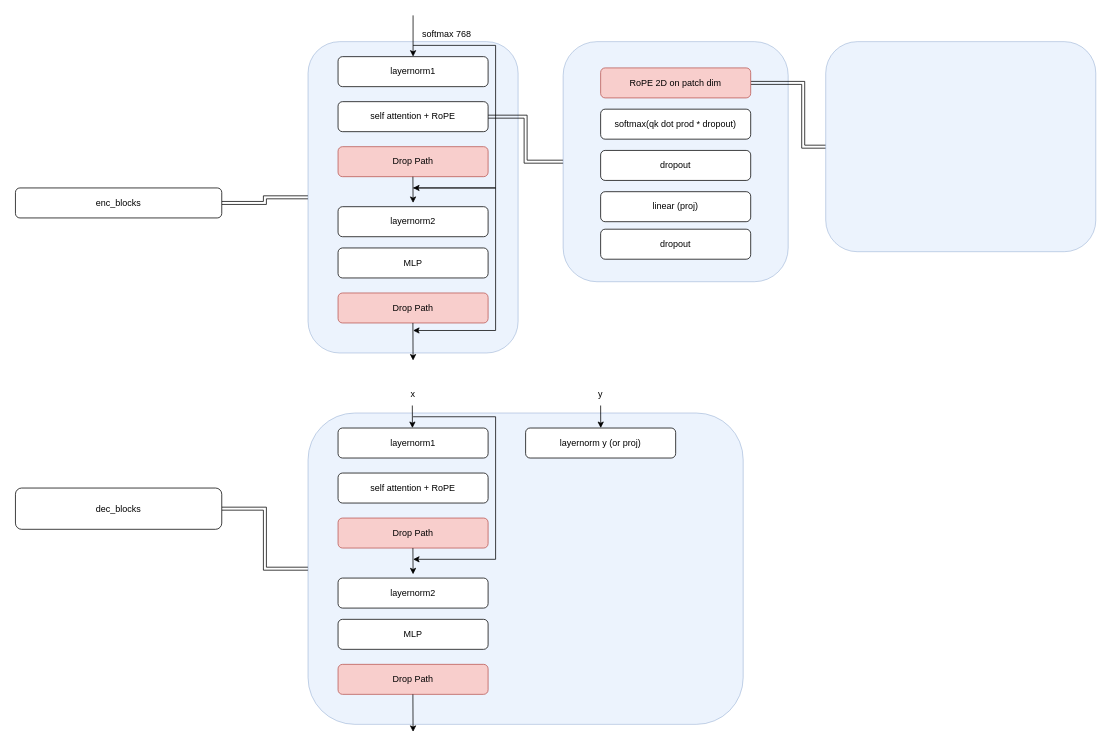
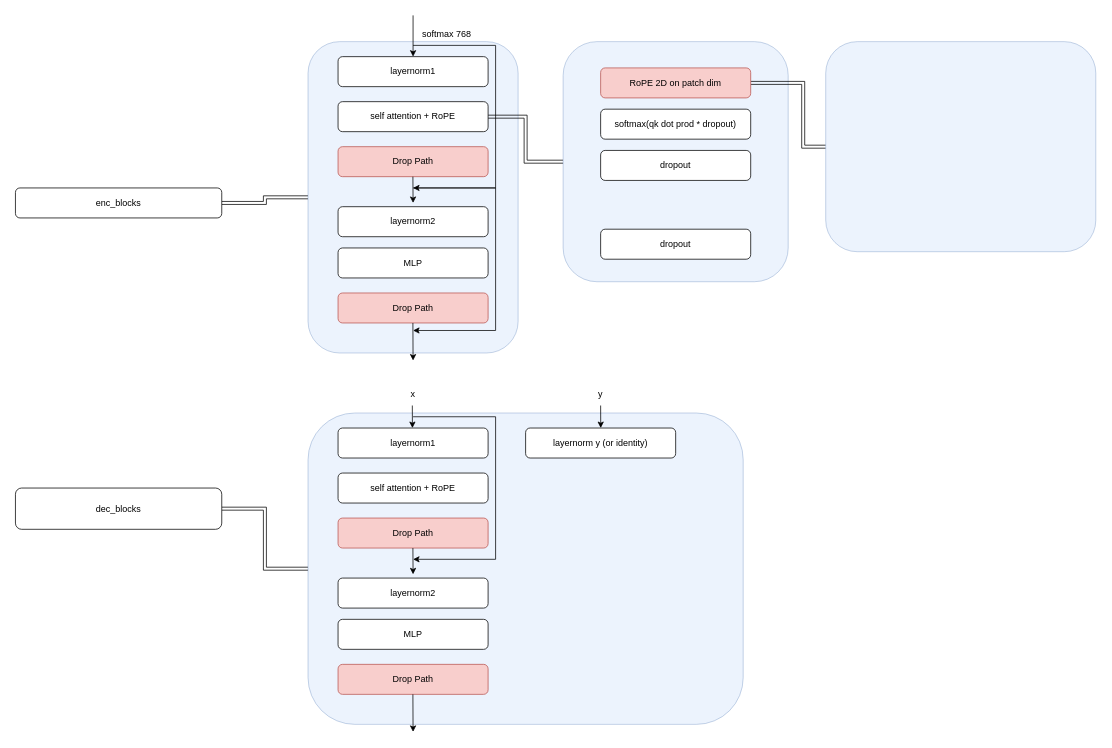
node "linear (proj)": removed
node "layernorm y (or proj)": label "layernorm y (or proj)" -> "layernorm y (or identity)"
